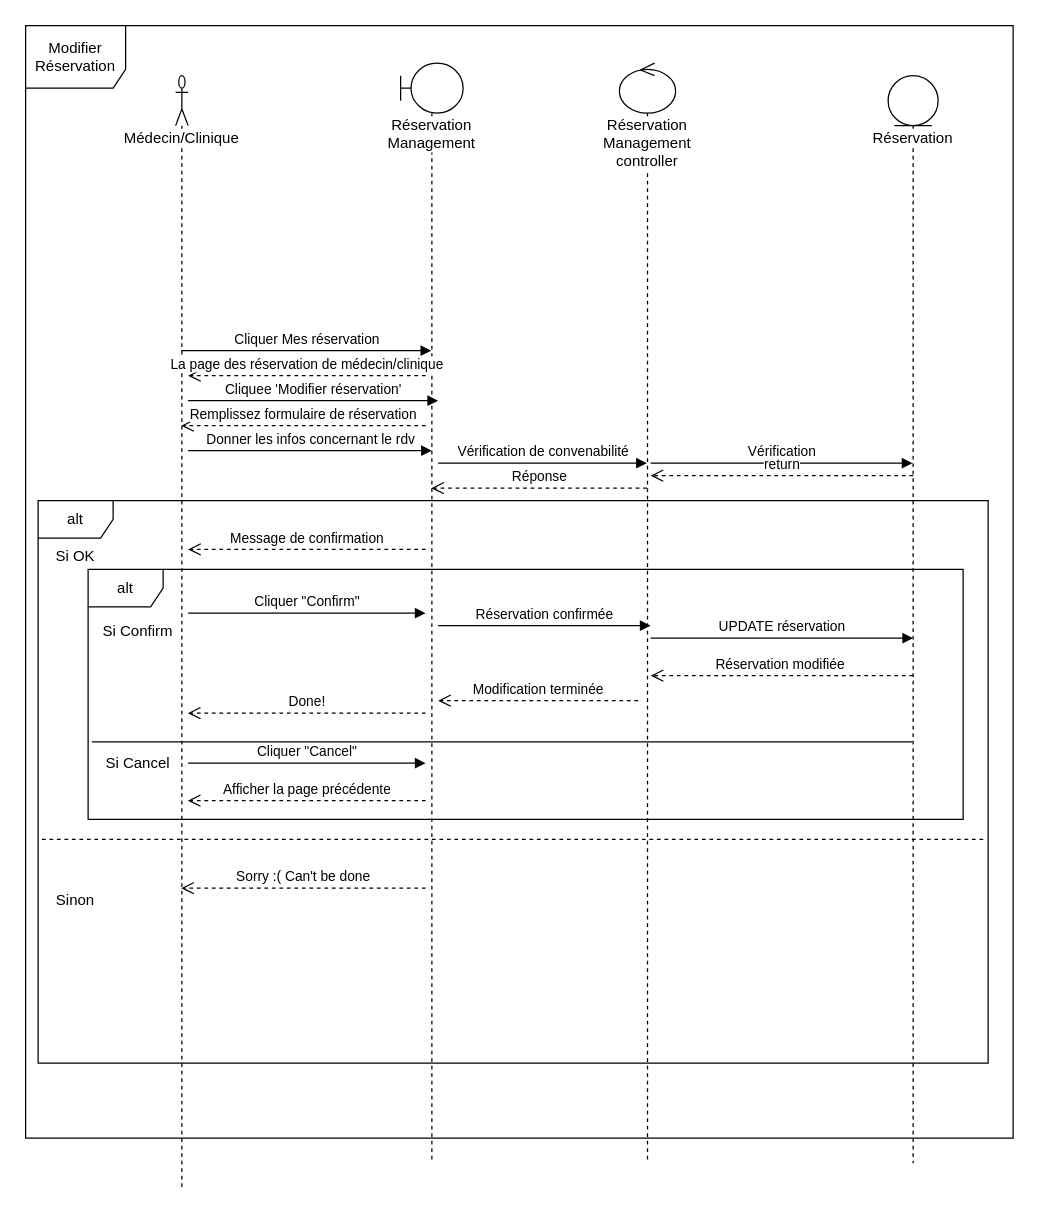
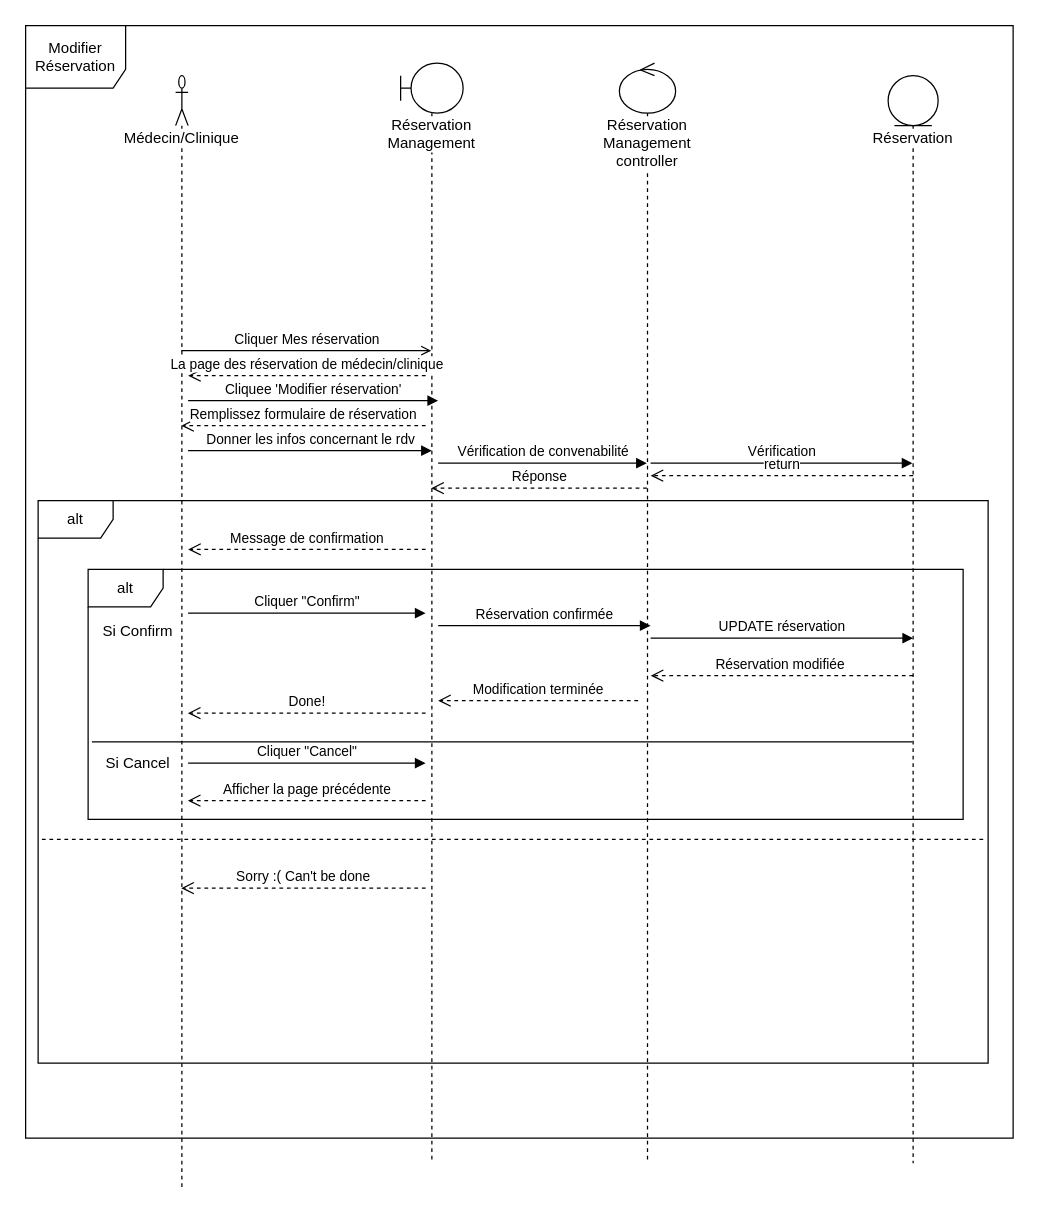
edge "Médecin/Clinique" -> "Réservation Management": arrowhead block -> open
node "Si OK": removed
node "Sinon": removed
